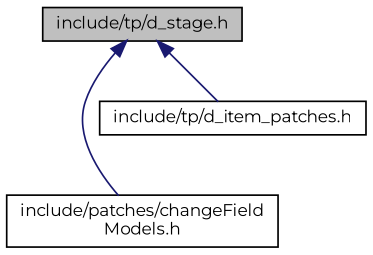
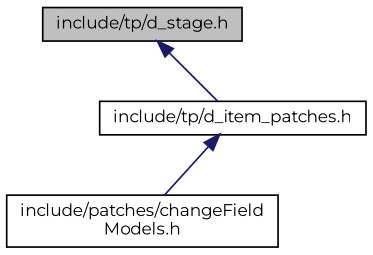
edge "include/patches/changeField Models.h" -> "include/tp/d_stage.h": now "include/patches/changeField Models.h" -> "include/tp/d_item_patches.h"
